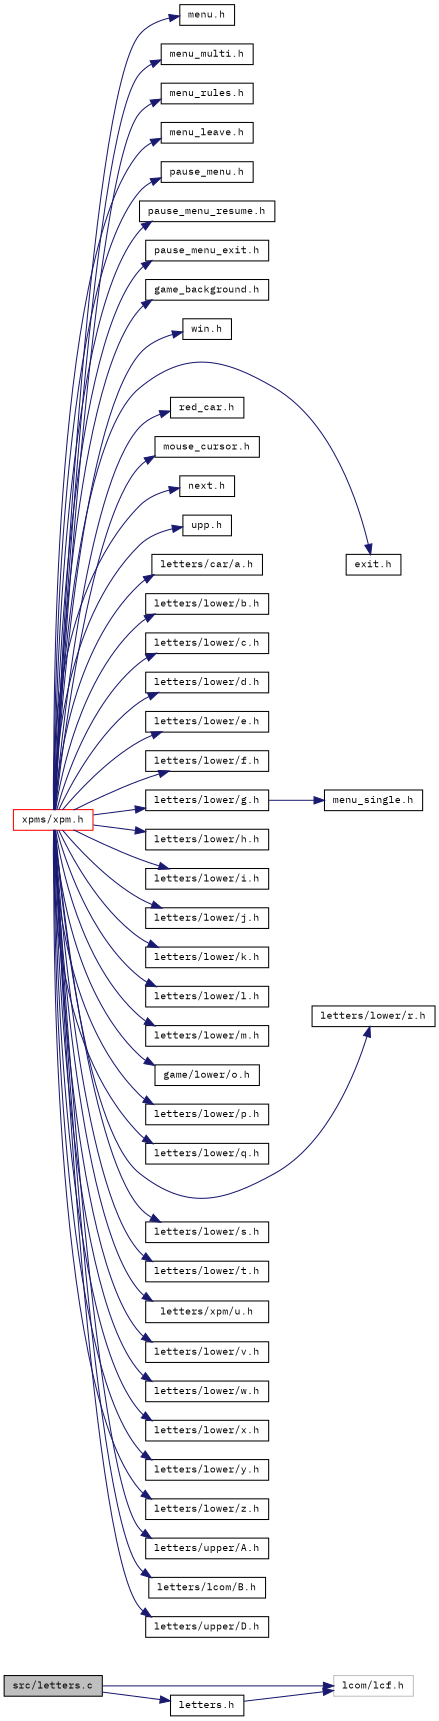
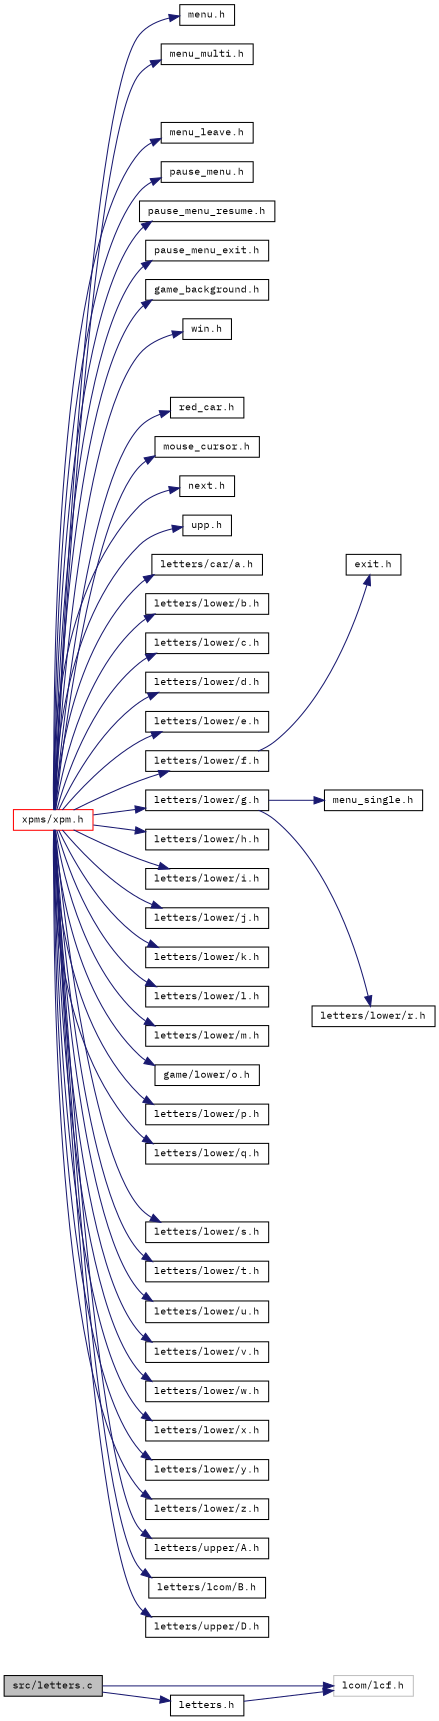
node "menu_rules.h": removed
edge "xpms/xpm.h" -> "exit.h": now "letters/lower/f.h" -> "exit.h"
edge "xpms/xpm.h" -> "letters/lower/r.h": now "letters/lower/g.h" -> "letters/lower/r.h"
node "letters/xpm/u.h": label "letters/xpm/u.h" -> "letters/lower/u.h"
